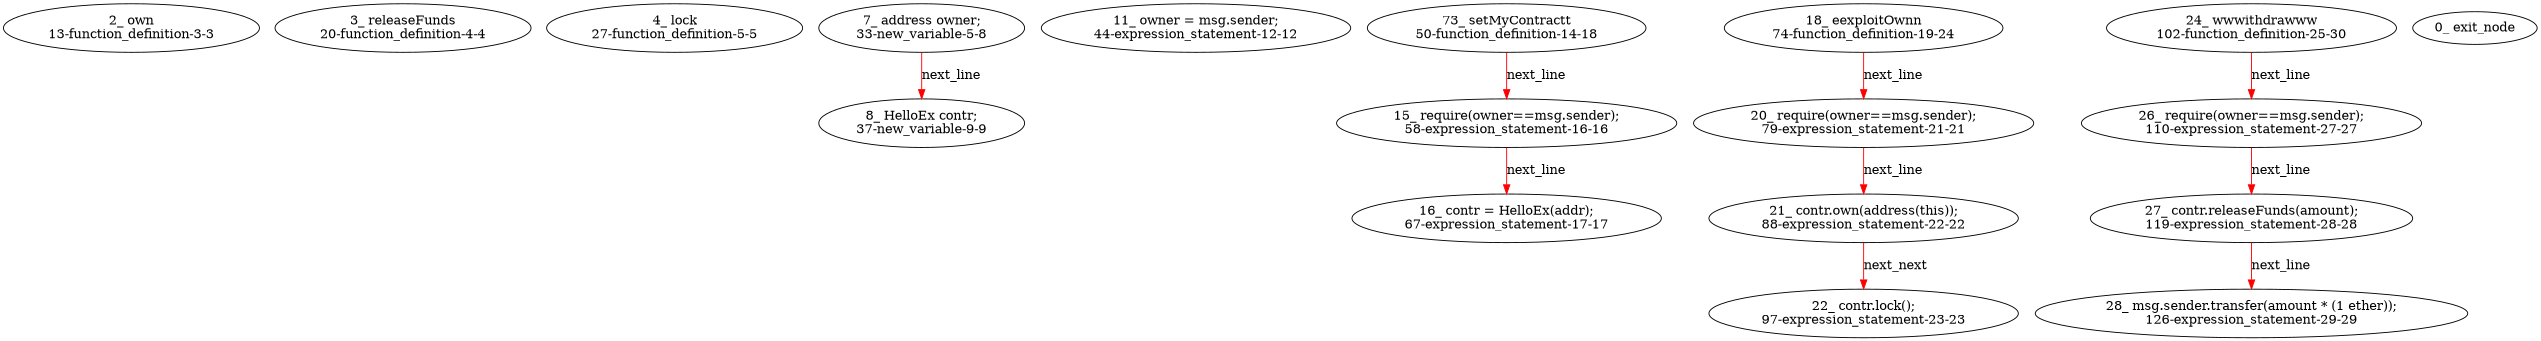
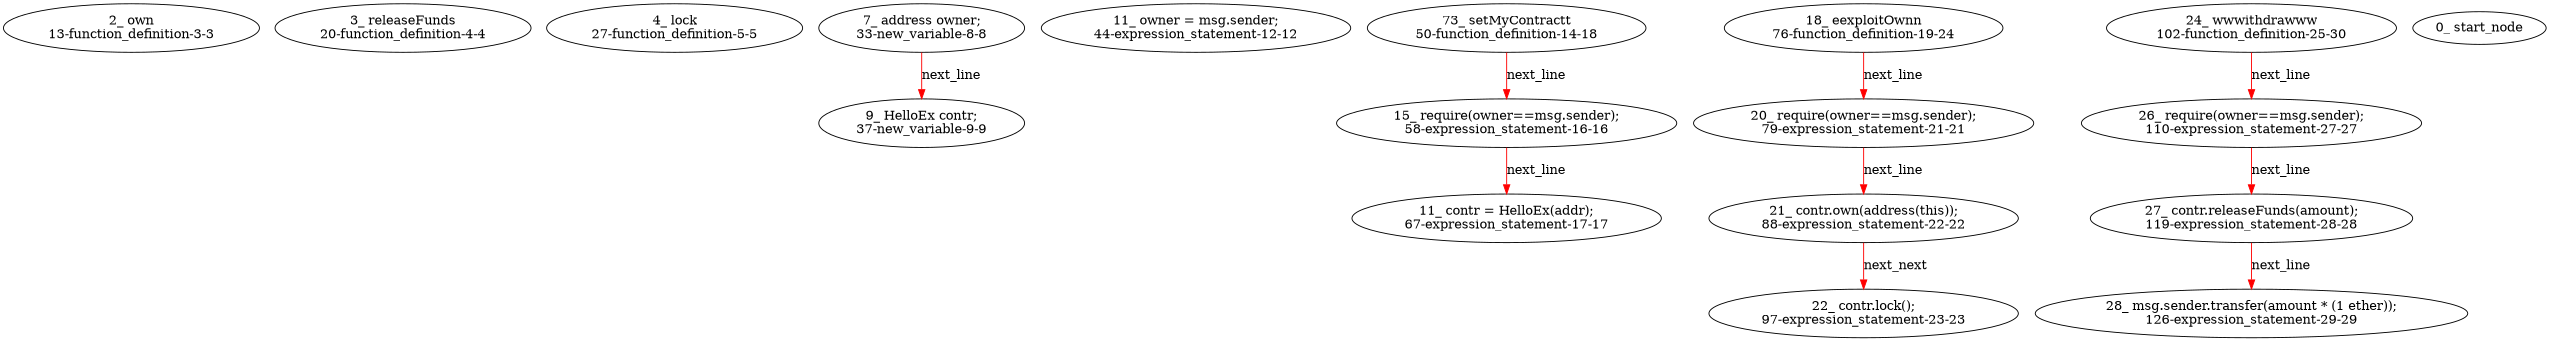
node "7_ address owner; 33-new_variable-5-8": label "7_ address owner; 33-new_variable-5-8" -> "7_ address owner; 33-new_variable-8-8"
node "18_ eexploitOwnn 74-function_definition-19-24": label "18_ eexploitOwnn 74-function_definition-19-24" -> "18_ eexploitOwnn 76-function_definition-19-24"
node "0_ exit_node": removed
node "0_ start_node": added
node "8_ HelloEx contr; 37-new_variable-9-9": label "8_ HelloEx contr; 37-new_variable-9-9" -> "9_ HelloEx contr; 37-new_variable-9-9"
node "16_ contr = HelloEx(addr); 67-expression_statement-17-17": label "16_ contr = HelloEx(addr); 67-expression_statement-17-17" -> "11_ contr = HelloEx(addr); 67-expression_statement-17-17"
